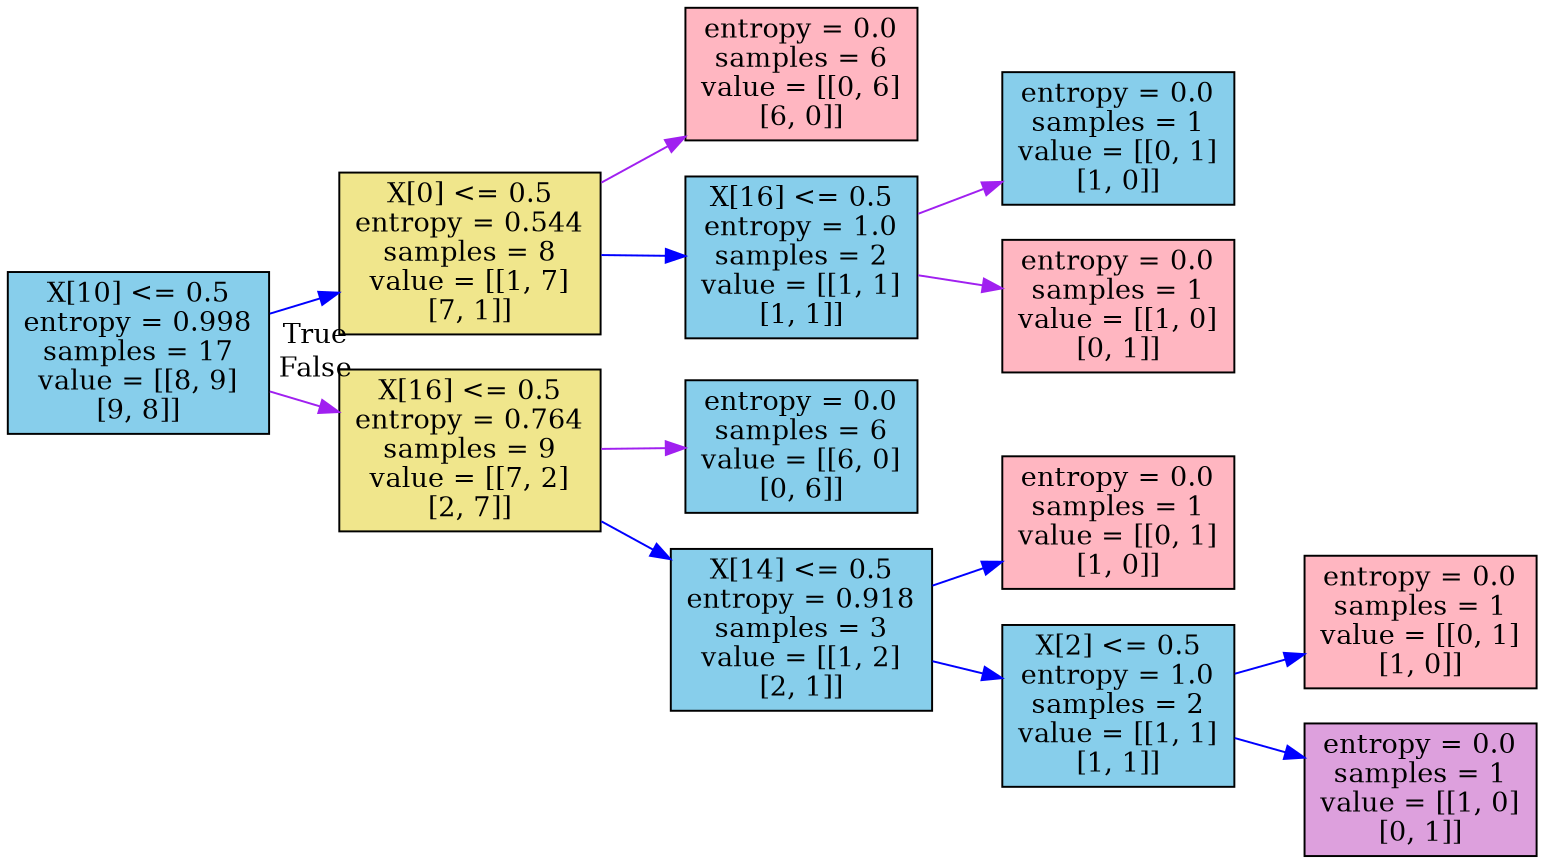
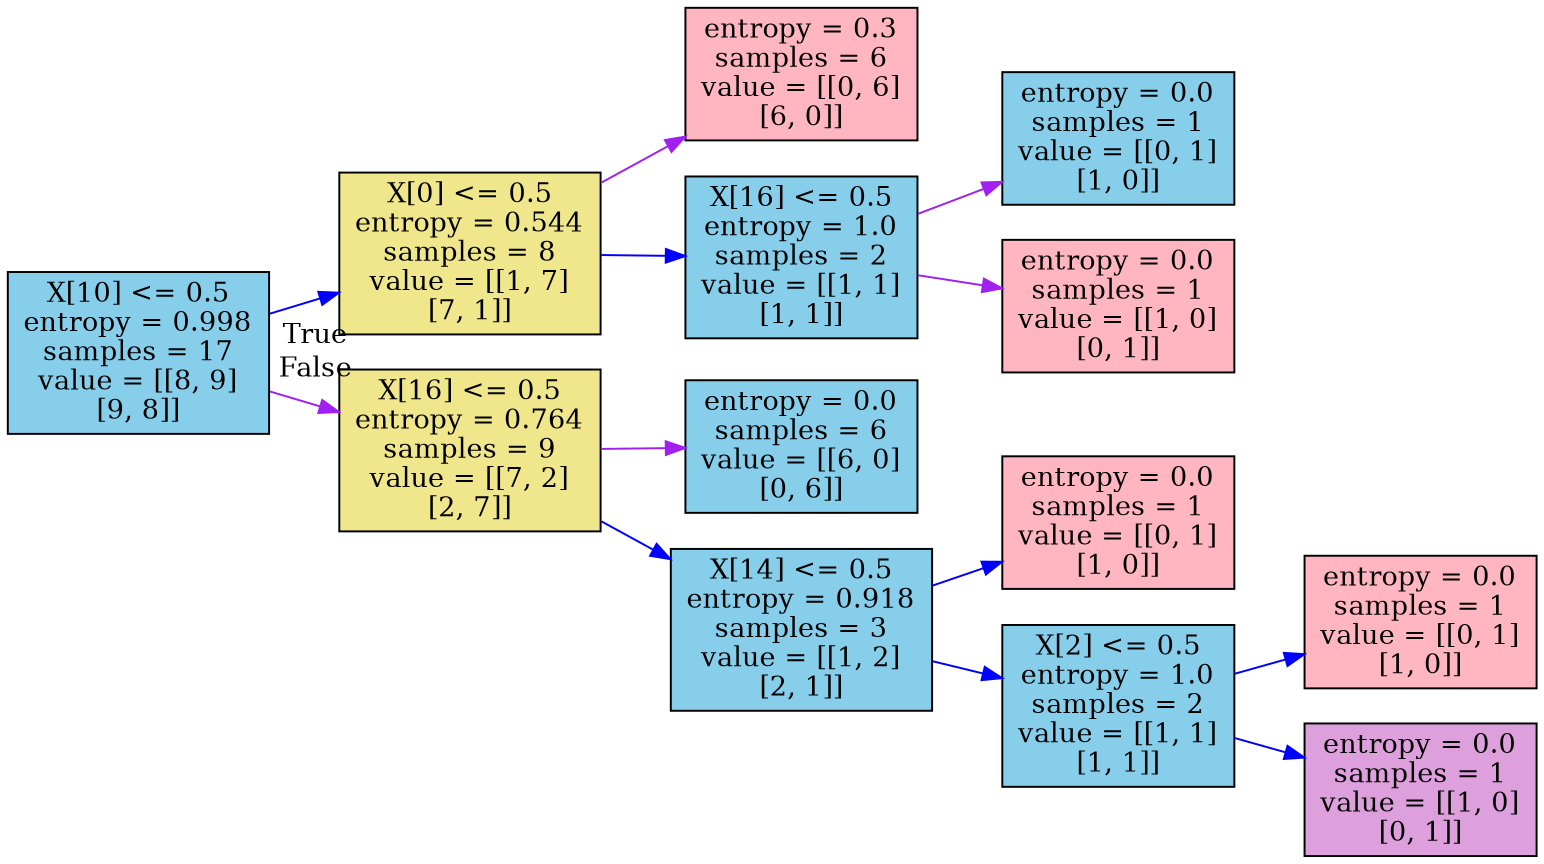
node "entropy = 0.0 samples = 6 value = [[0, 6] [6, 0]]": label "entropy = 0.0 samples = 6 value = [[0, 6] [6, 0]]" -> "entropy = 0.3 samples = 6 value = [[0, 6] [6, 0]]"
